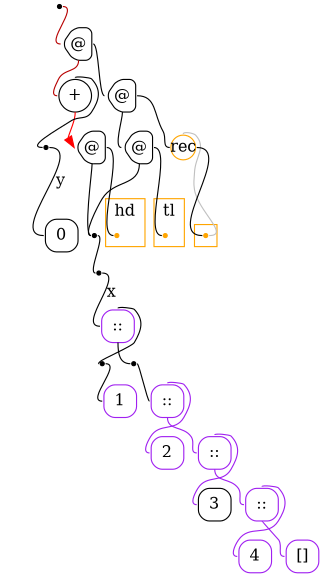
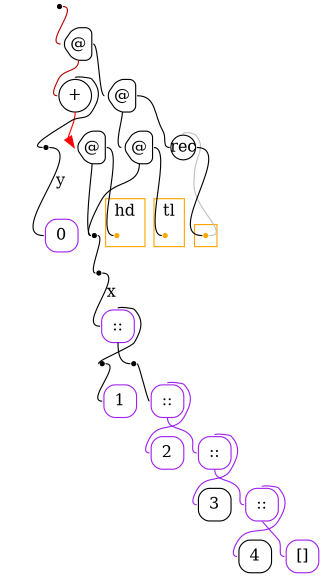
node "rec": color orange -> #000000
node "0": color #000000 -> purple
node "4": color purple -> black
